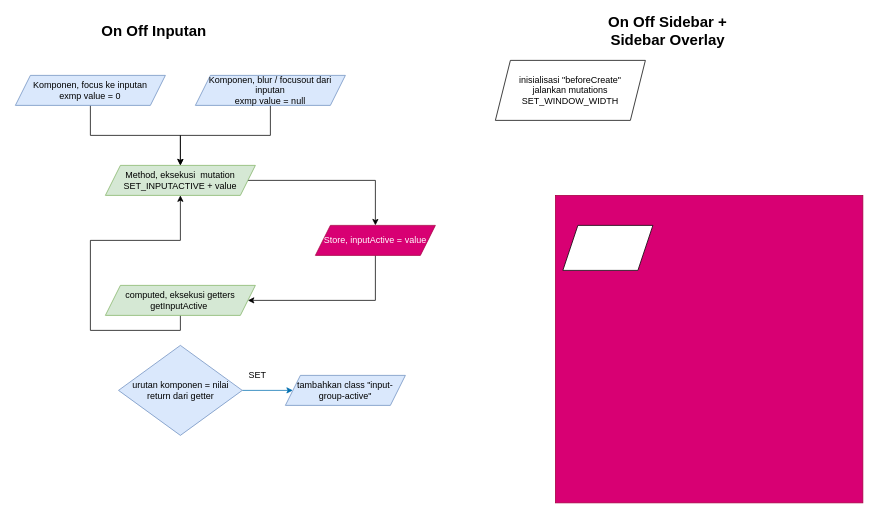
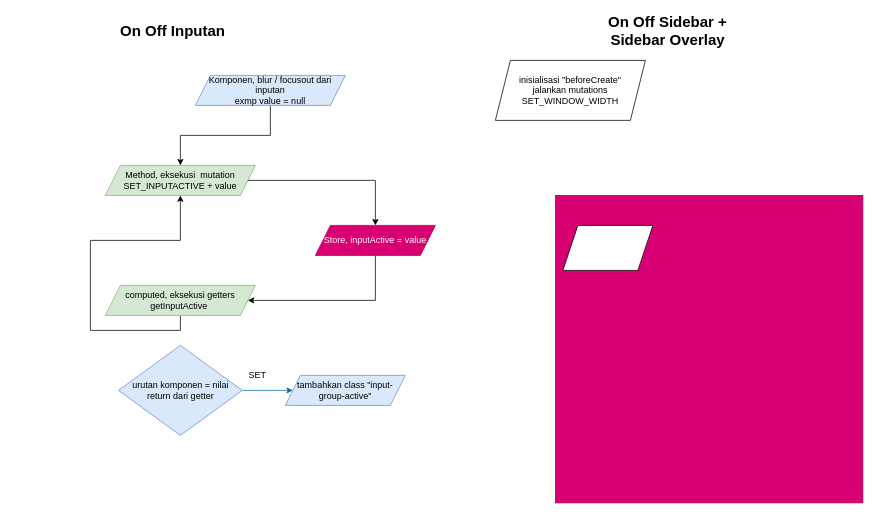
node "On Off Inputan": moved (154, 30) -> (173, 30)
node "Komponen, focus ke inputan exmp value = 0": removed
edge "Komponen, focus ke inputan exmp value = 0" -> "Method, eksekusi mutation SET_INPUTACTIVE + value": removed
